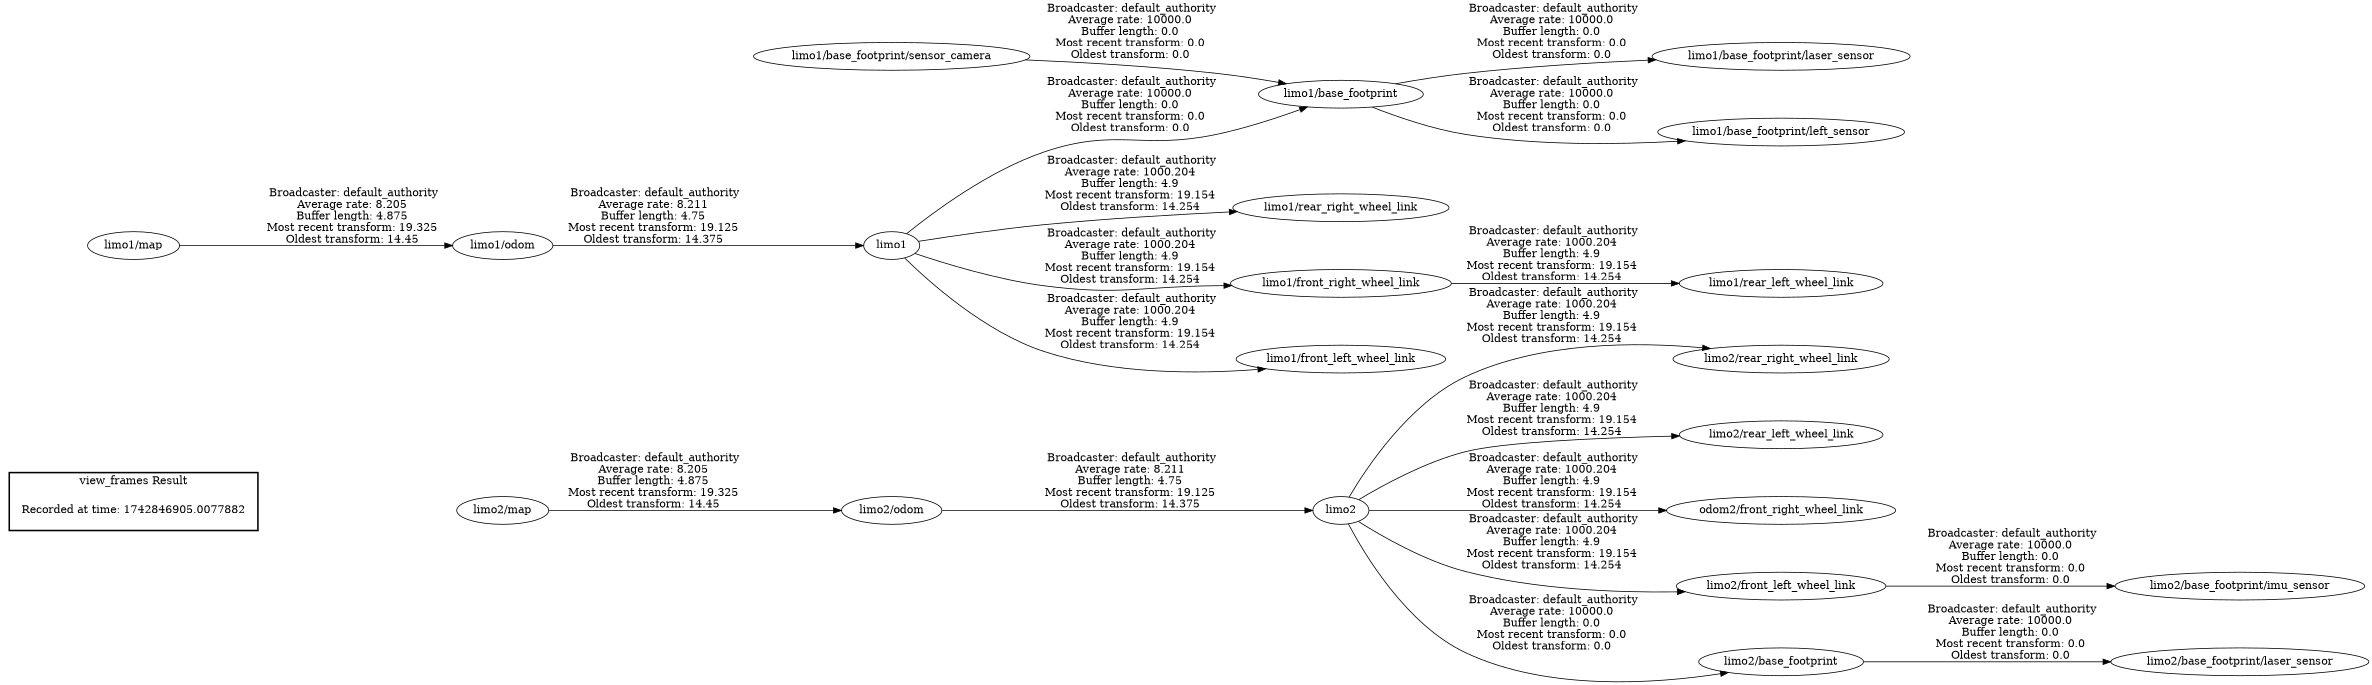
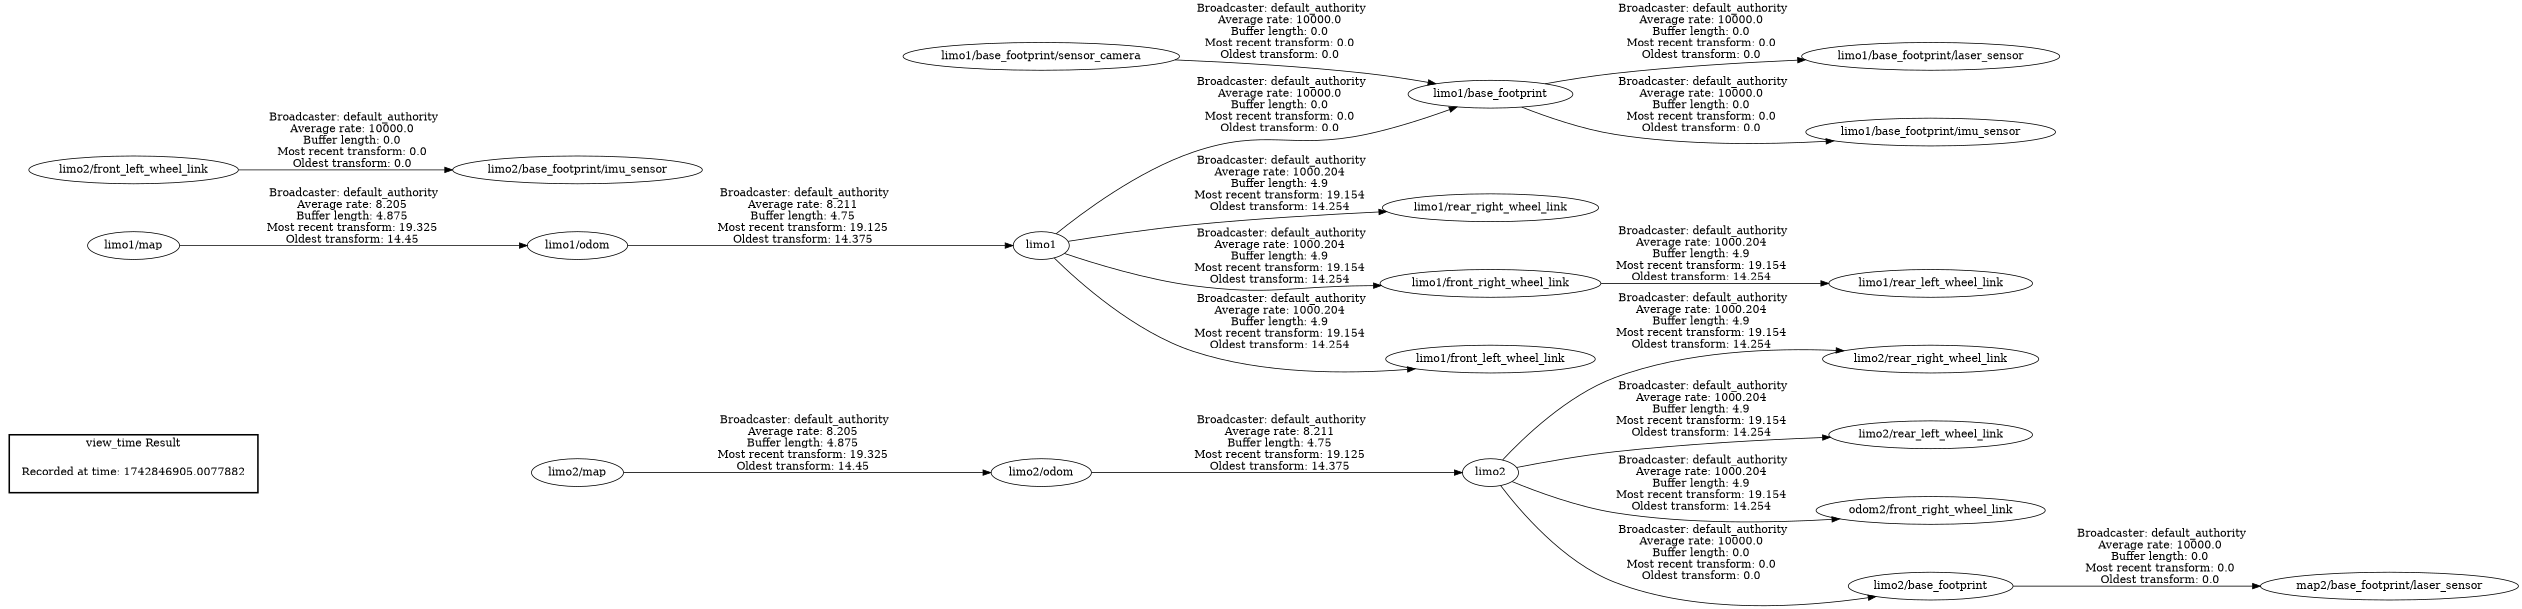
node "limo1/base_footprint/left_sensor": label "limo1/base_footprint/left_sensor" -> "limo1/base_footprint/imu_sensor"
cluster "view_frames Result": label "view_frames Result" -> "view_time Result"
edge "limo2" -> "limo2/front_left_wheel_link": removed, label "Broadcaster: default_authority Average rate: 1000.204 Buffer length: 4.9 Most recent transform: 19.154 Oldest transform: 14.254"
node "limo2/base_footprint/laser_sensor": label "limo2/base_footprint/laser_sensor" -> "map2/base_footprint/laser_sensor"
